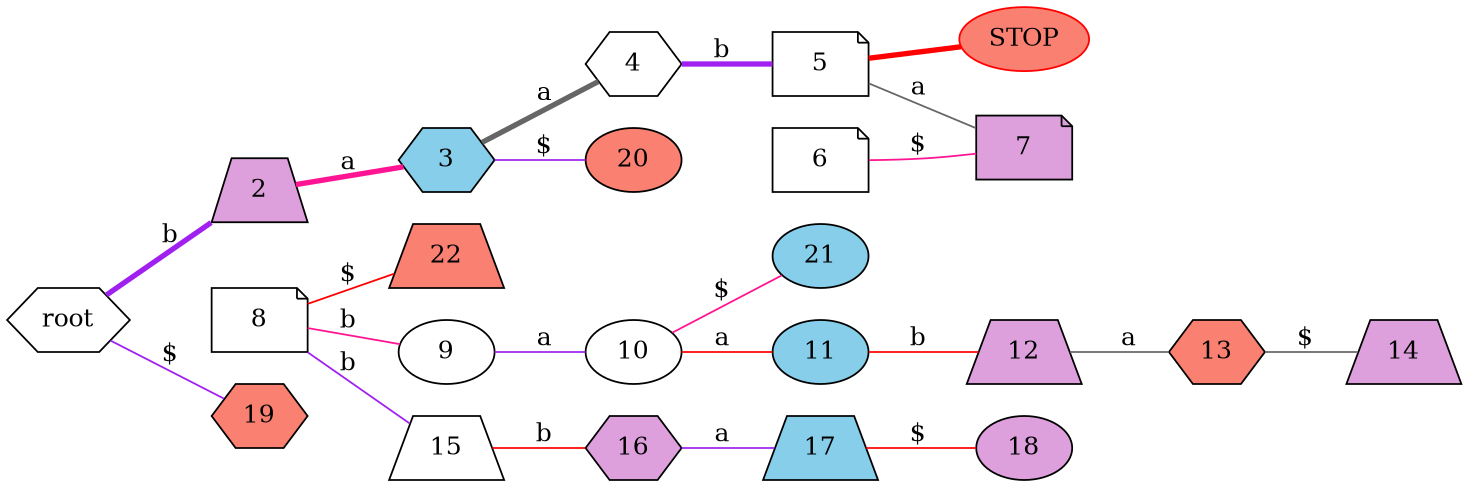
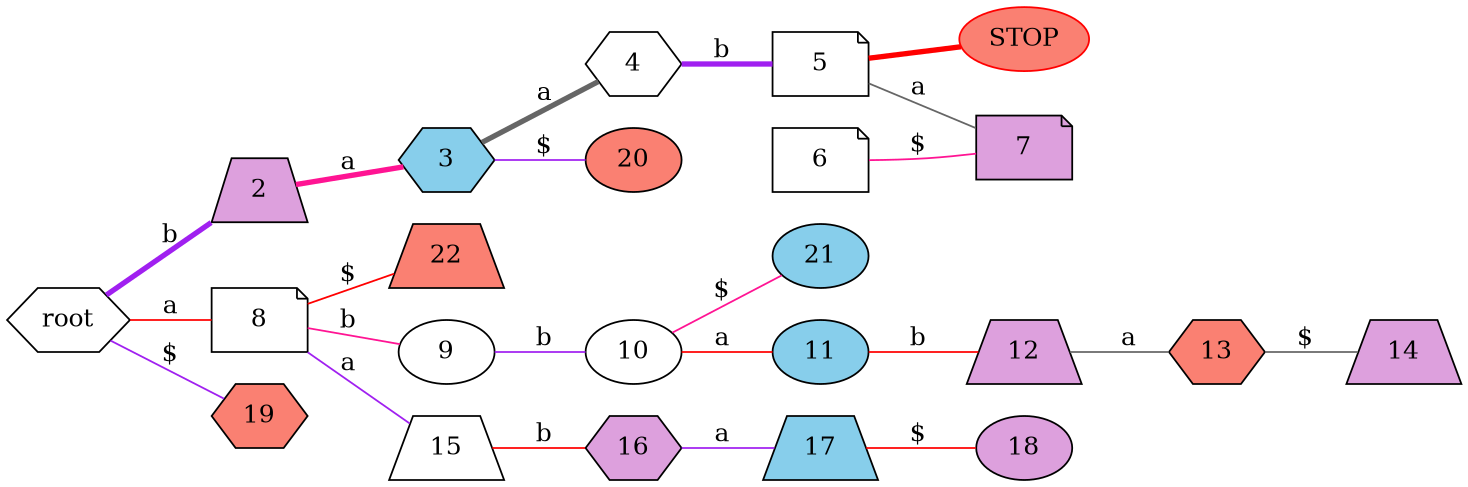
edge "root" -- "8": added, label "a"
edge "9" -- "10": label "a" -> "b"
edge "8" -- "15": label "b" -> "a"
